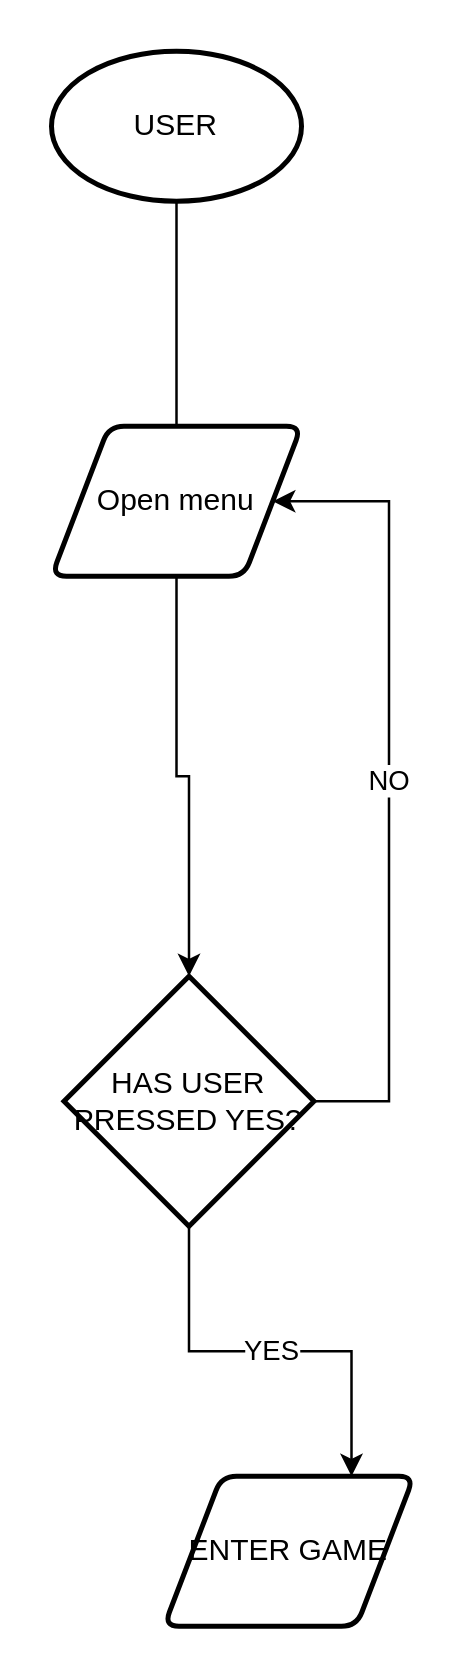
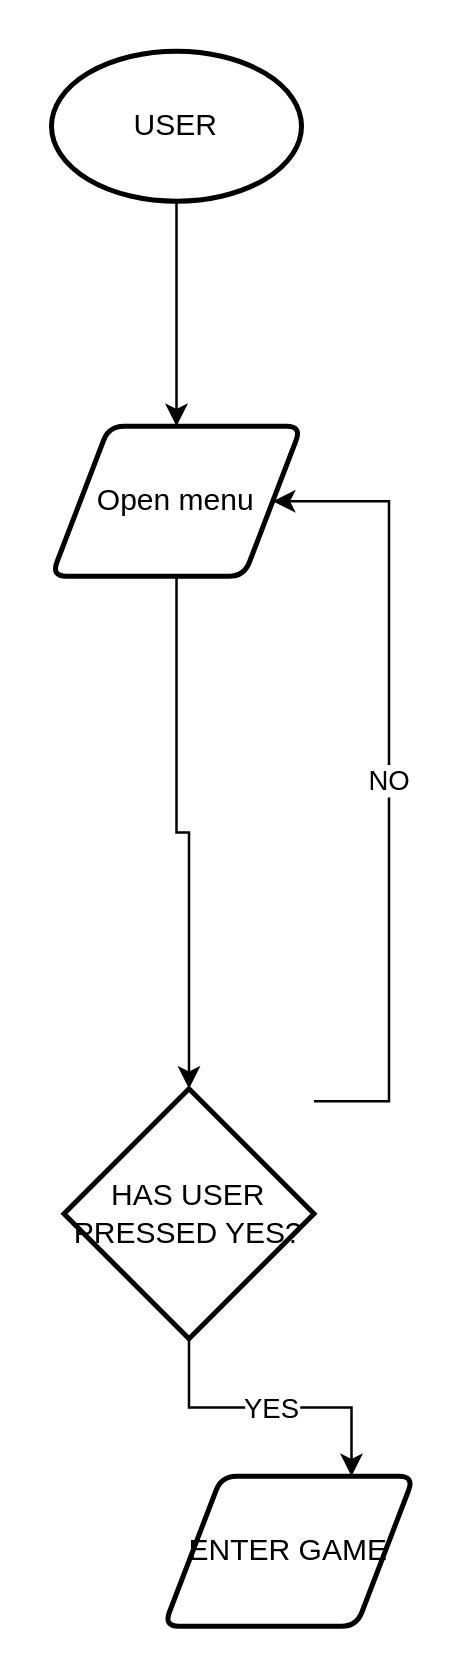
edge "USER" -- "Open menu": arrowhead none -> classic
node "HAS USER PRESSED YES?": moved (189, 1101) -> (189, 1214)
